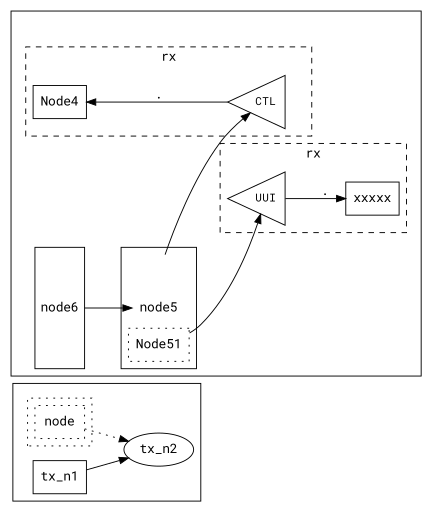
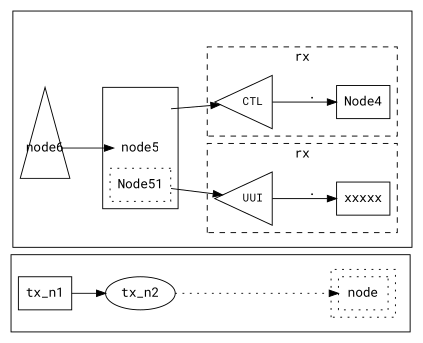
node "node6": shape box -> triangle
edge "node" -> "tx_n2": reversed
